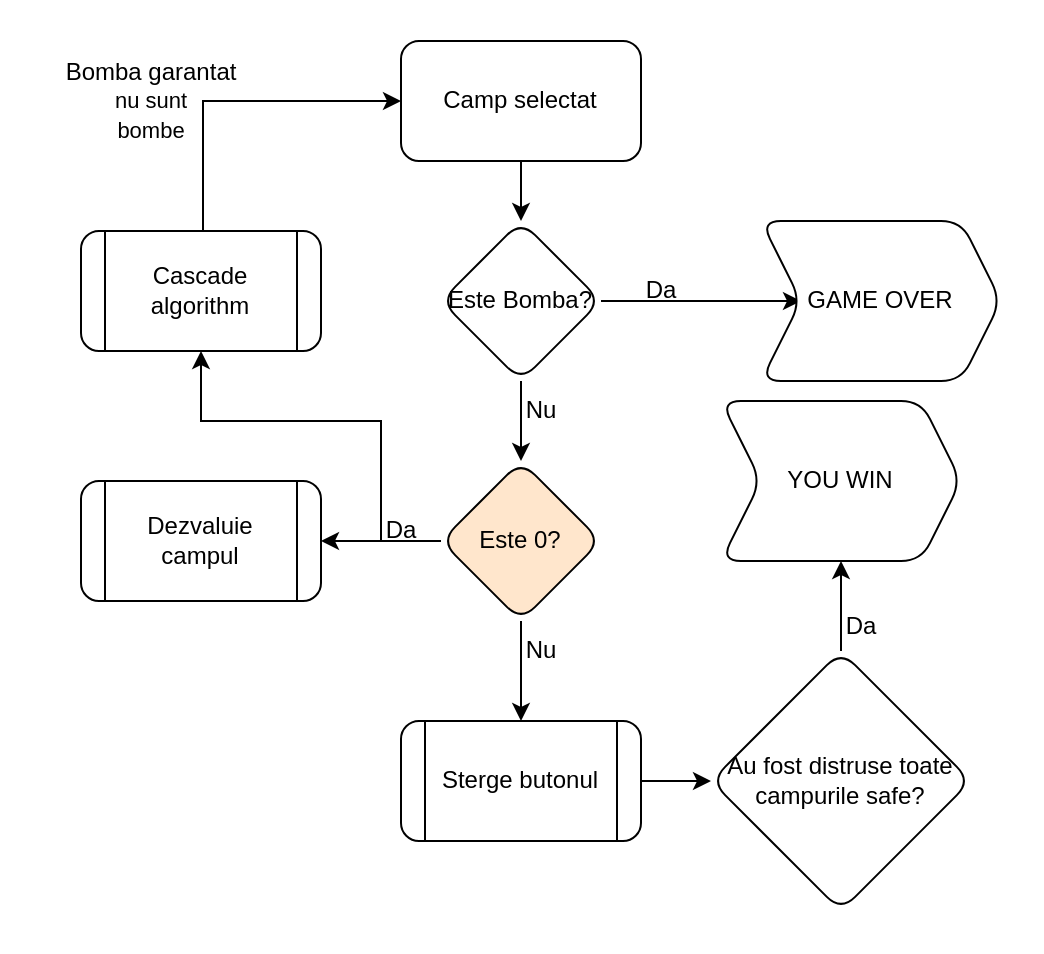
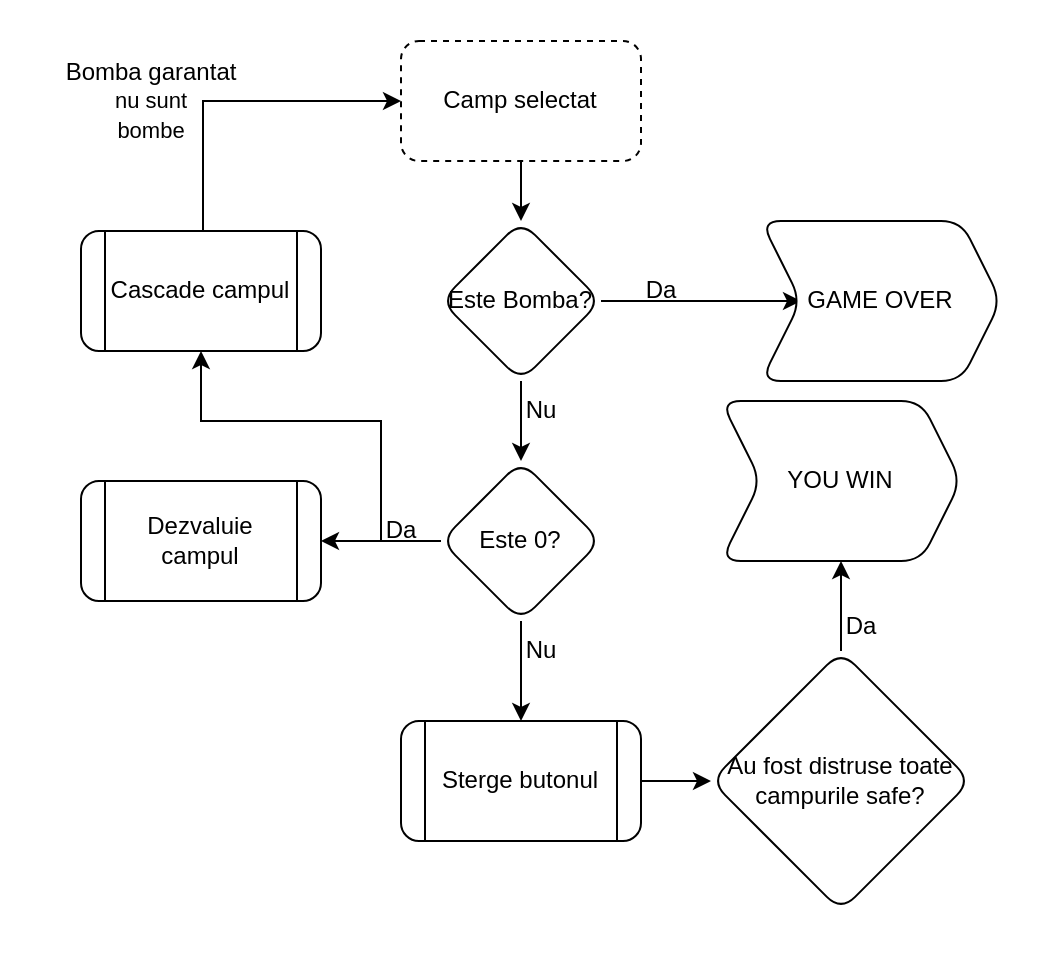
node "Camp selectat": style solid -> dashed
node "Cascade algorithm": label "Cascade algorithm" -> "Cascade campul"
node "Este 0?": fillcolor #ffe6cc -> #ffffff
